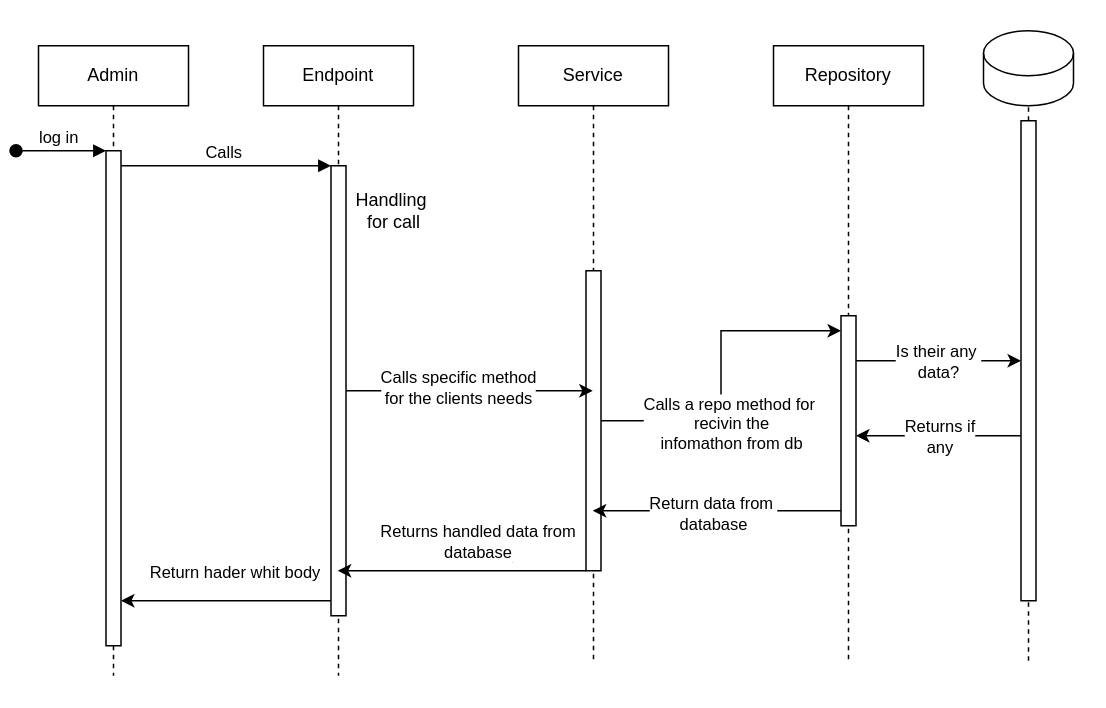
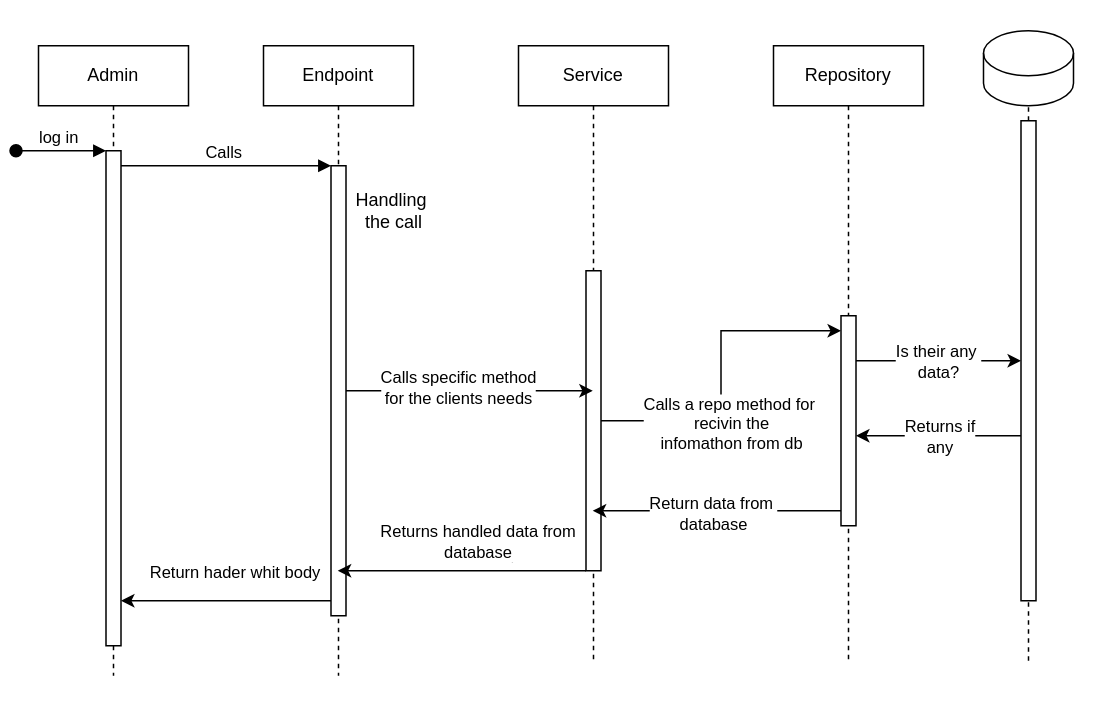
node "Handling for call": label "Handling for call" -> "Handling the call"
